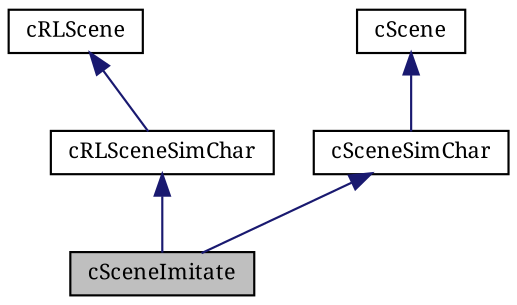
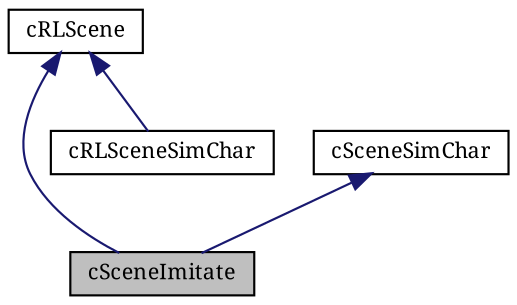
node "cScene": removed
edge "cSceneImitate" -> "cRLSceneSimChar": now "cSceneImitate" -> "cRLScene"
